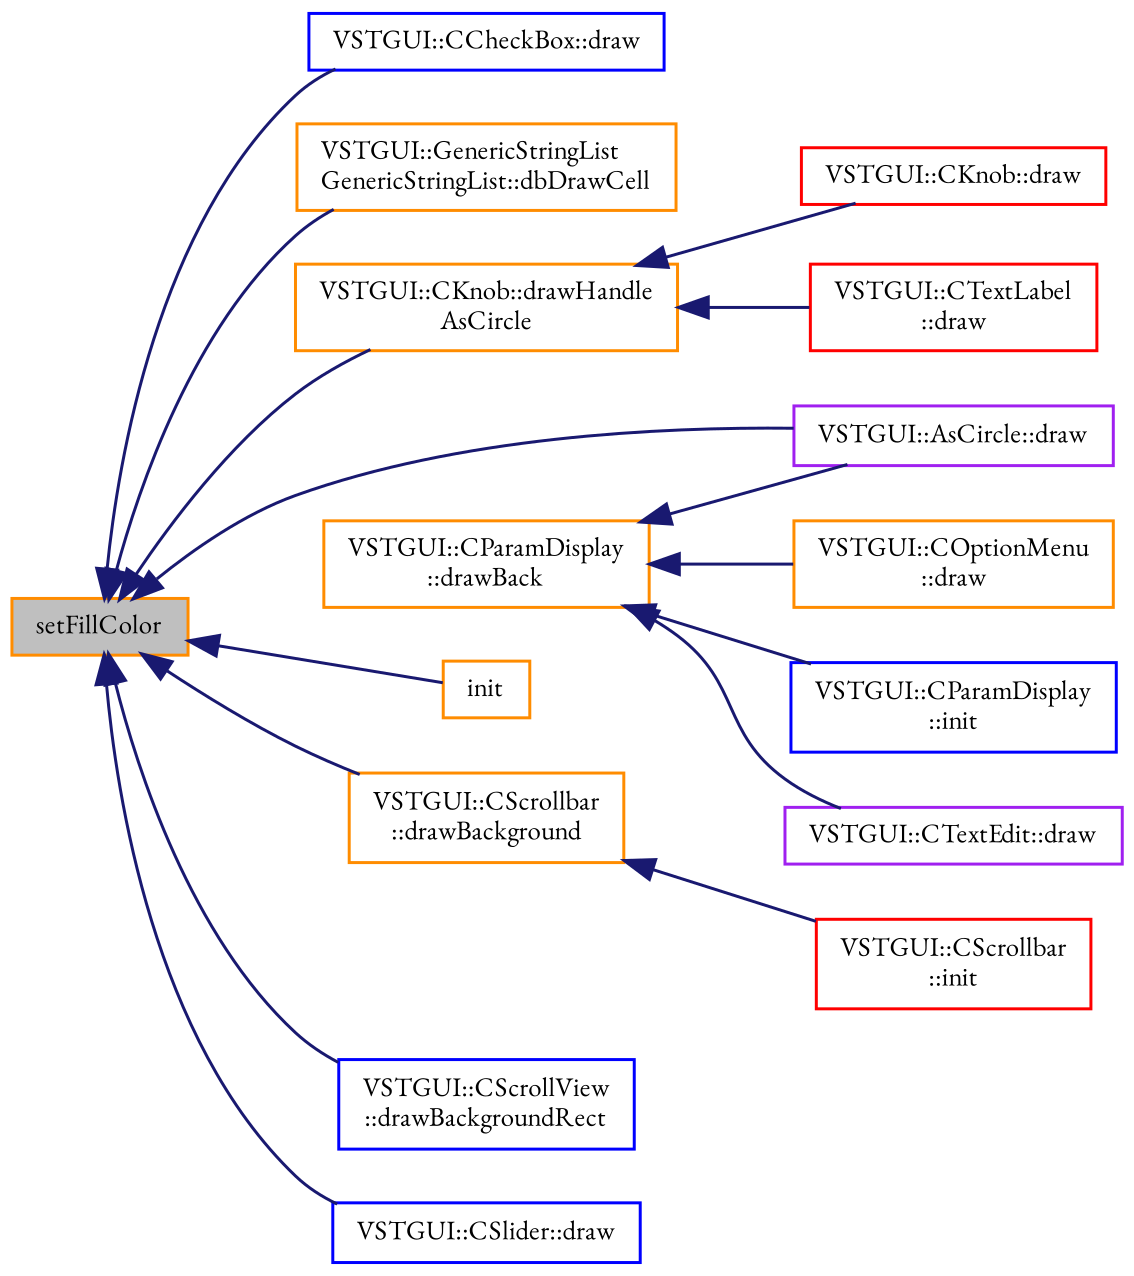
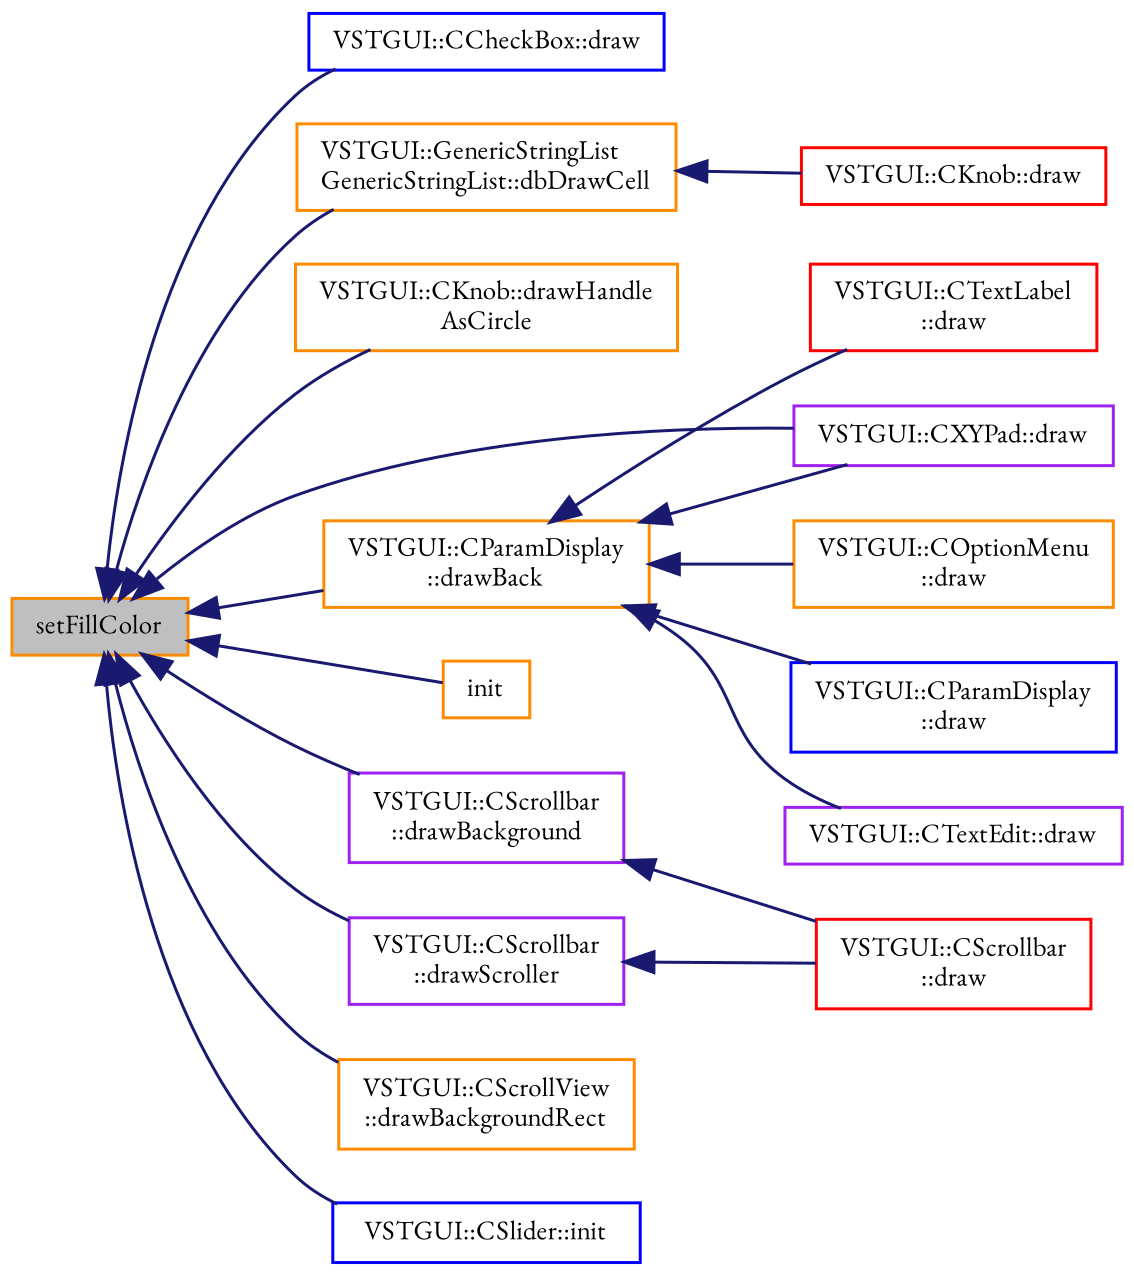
edge "VSTGUI::CKnob::draw" -> "VSTGUI::CKnob::drawHandle AsCircle": now "VSTGUI::CKnob::draw" -> "VSTGUI::GenericStringList GenericStringList::dbDrawCell"
edge "VSTGUI::CTextLabel ::draw" -> "VSTGUI::CKnob::drawHandle AsCircle": now "VSTGUI::CTextLabel ::draw" -> "VSTGUI::CParamDisplay ::drawBack"
node "VSTGUI::AsCircle::draw": label "VSTGUI::AsCircle::draw" -> "VSTGUI::CXYPad::draw"
edge "VSTGUI::CParamDisplay ::drawBack" -> "setFillColor": added
node "VSTGUI::CParamDisplay ::init": label "VSTGUI::CParamDisplay ::init" -> "VSTGUI::CParamDisplay ::draw"
node "VSTGUI::CScrollbar ::drawBackground": color darkorange -> purple
node "VSTGUI::CScrollbar ::drawScroller": added
node "VSTGUI::CScrollbar ::init": label "VSTGUI::CScrollbar ::init" -> "VSTGUI::CScrollbar ::draw"
node "VSTGUI::CScrollView ::drawBackgroundRect": color blue -> darkorange
node "VSTGUI::CSlider::draw": label "VSTGUI::CSlider::draw" -> "VSTGUI::CSlider::init"
